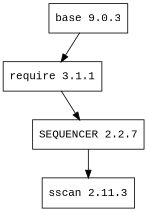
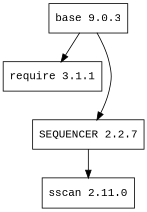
edge "require 3.1.1" -> "SEQUENCER 2.2.7": now "base 9.0.3" -> "SEQUENCER 2.2.7"
node "sscan 2.11.3": label "sscan 2.11.3" -> "sscan 2.11.0"
